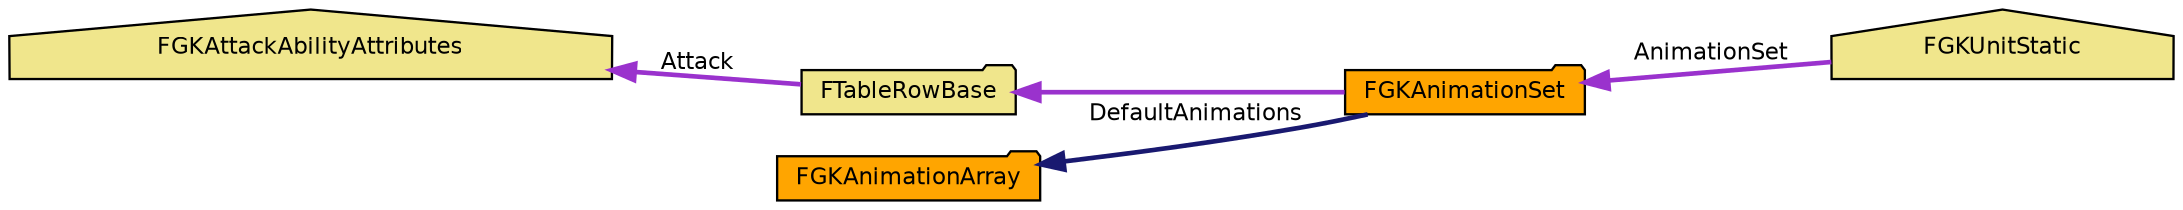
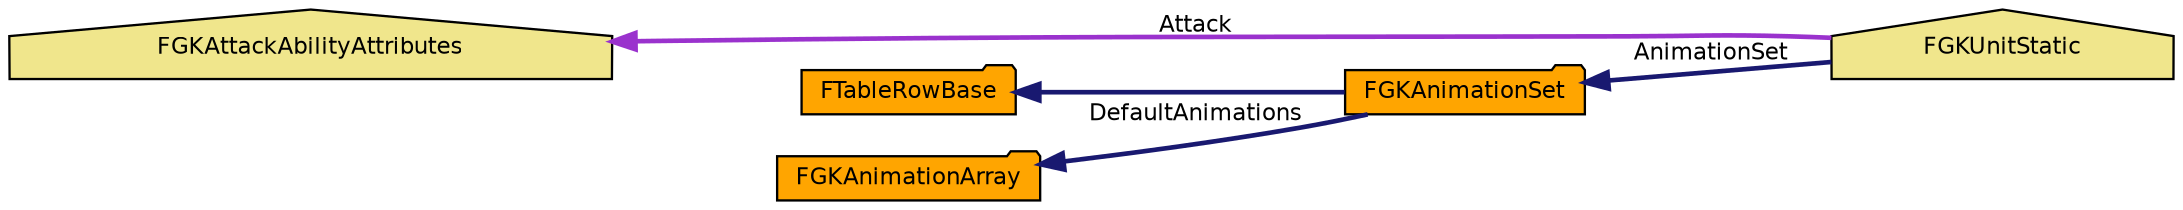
edge "FGKUnitStatic" -> "FGKAnimationSet": color darkorchid3 -> midnightblue
edge "FTableRowBase" -> "FGKAttackAbilityAttributes": now "FGKUnitStatic" -> "FGKAttackAbilityAttributes"
node "FTableRowBase": fillcolor khaki -> orange
edge "FGKAnimationSet" -> "FTableRowBase": color darkorchid3 -> midnightblue
